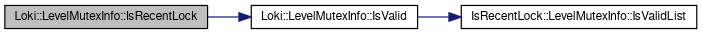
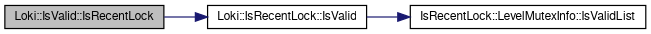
node "Loki::LevelMutexInfo::IsRecentLock": label "Loki::LevelMutexInfo::IsRecentLock" -> "Loki::IsValid::IsRecentLock"
node "Loki::LevelMutexInfo::IsValid": label "Loki::LevelMutexInfo::IsValid" -> "Loki::IsRecentLock::IsValid"
